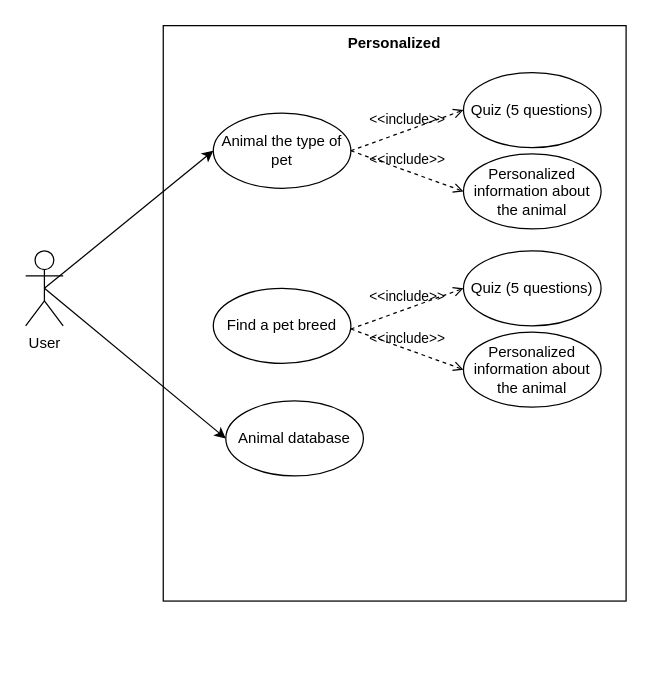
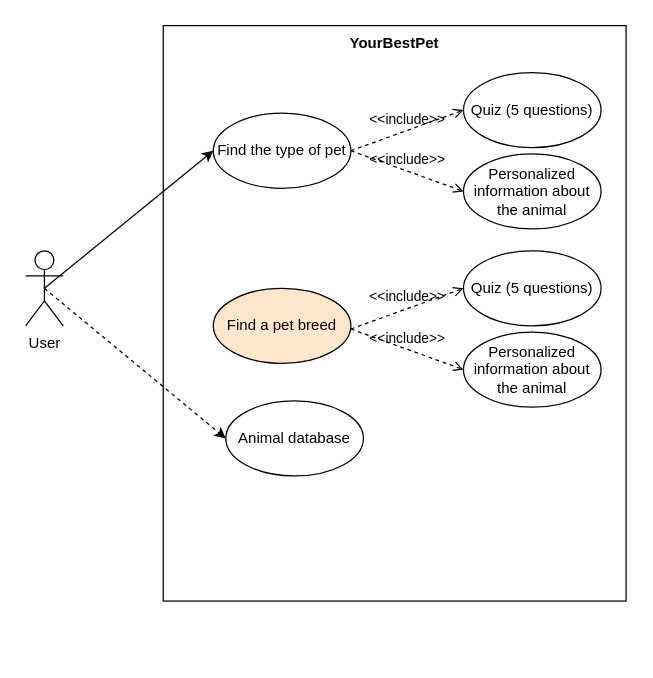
node "Personalized": label "Personalized" -> "YourBestPet"
node "Animal the type of pet": label "Animal the type of pet" -> "Find the type of pet"
node "Find a pet breed": fillcolor #ffffff -> #ffe6cc
edge "User" -> "Animal database": style solid -> dashed
